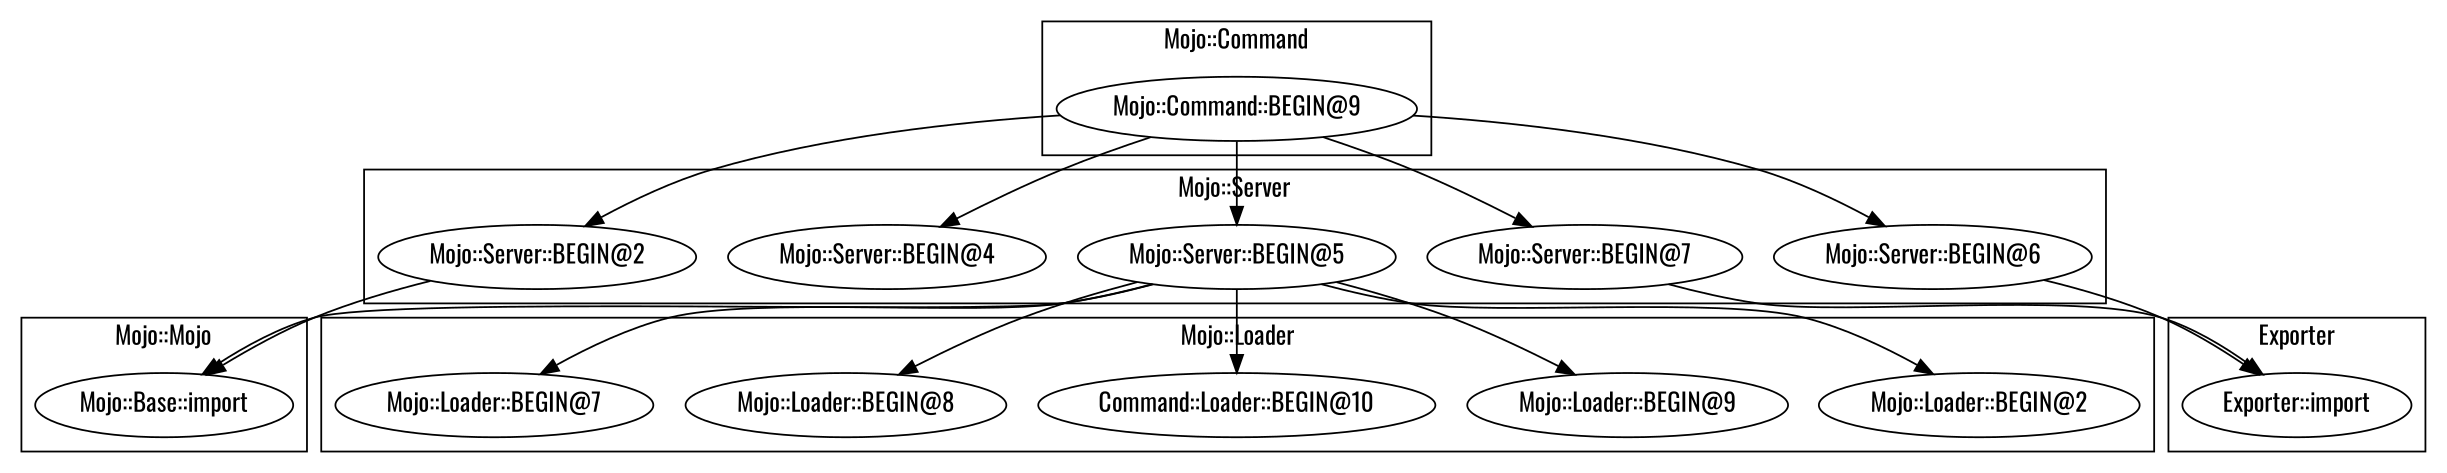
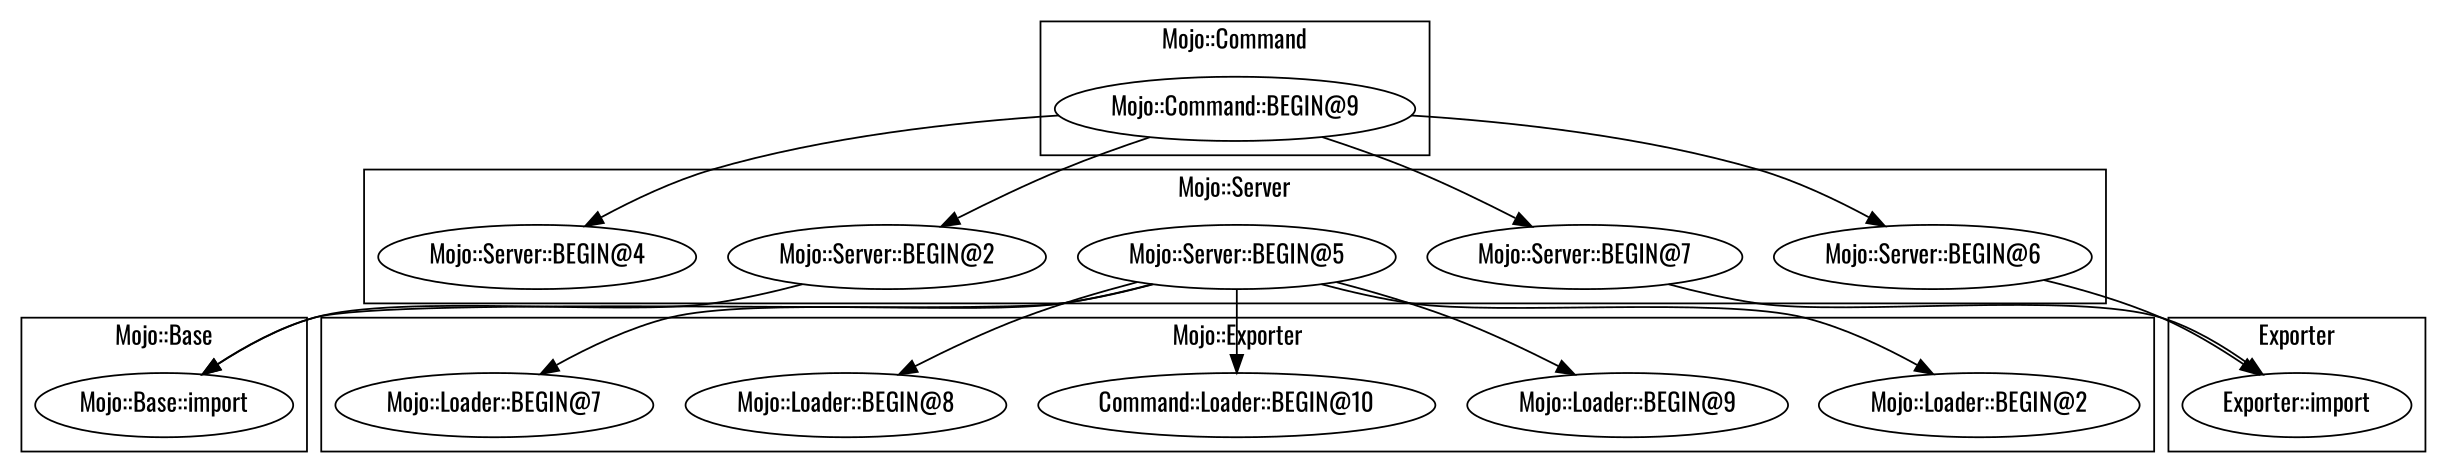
edge "Mojo::Command::BEGIN@9" -> "Mojo::Server::BEGIN@5": removed
cluster "Mojo::Mojo": label "Mojo::Mojo" -> "Mojo::Base"
cluster "Mojo::Loader": label "Mojo::Loader" -> "Mojo::Exporter"
